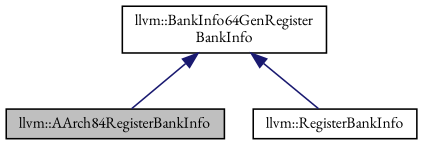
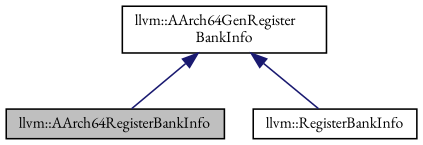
node "llvm::BankInfo64GenRegister BankInfo": label "llvm::BankInfo64GenRegister BankInfo" -> "llvm::AArch64GenRegister BankInfo"
node "llvm::AArch84RegisterBankInfo": label "llvm::AArch84RegisterBankInfo" -> "llvm::AArch64RegisterBankInfo"
